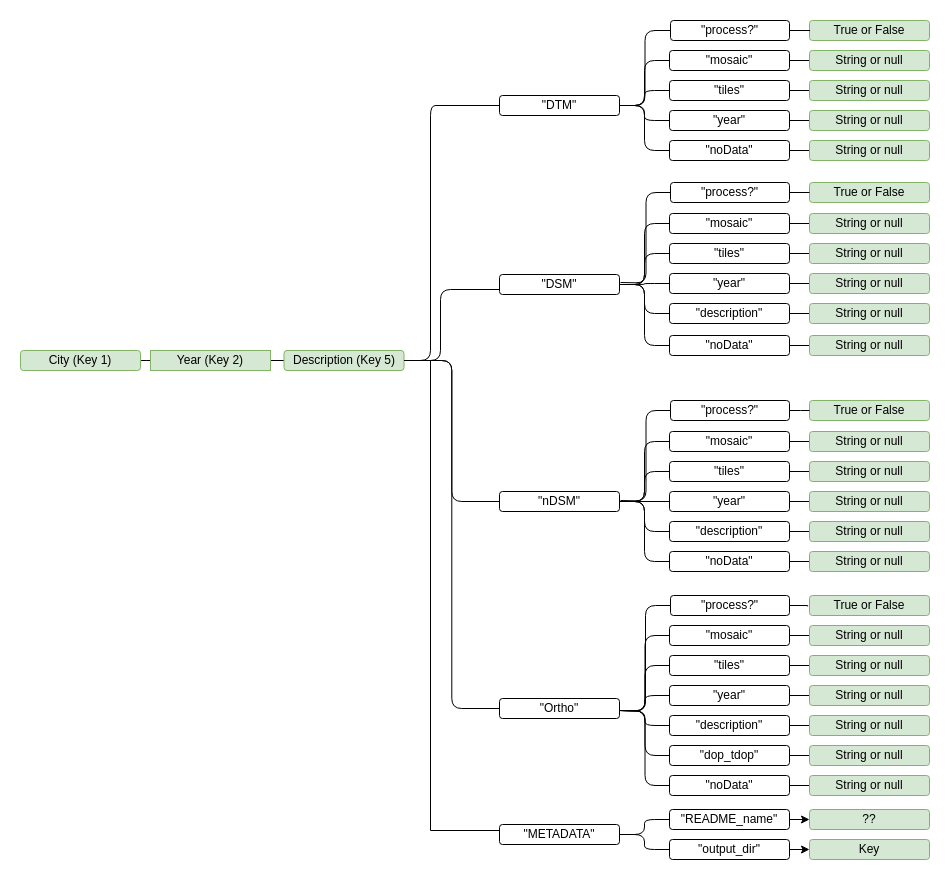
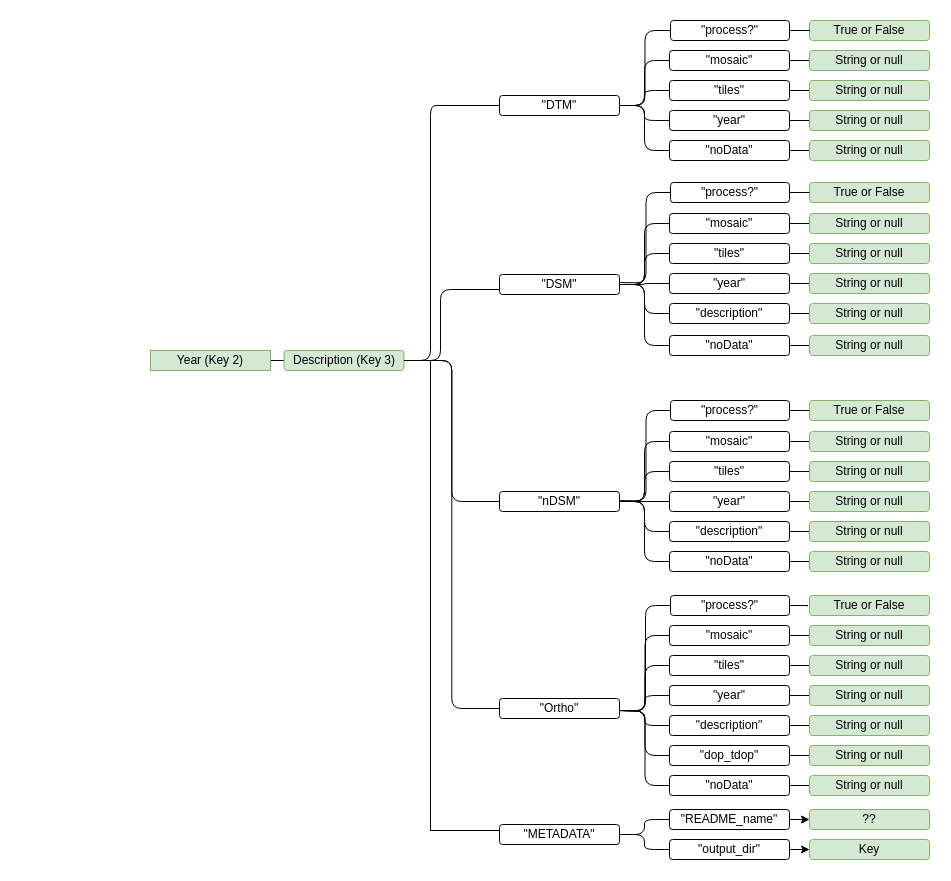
node "City (Key 1)": removed
edge "City (Key 1)" -- "Year (Key 2)": removed
node "Description (Key 5)": label "Description (Key 5)" -> "Description (Key 3)"
